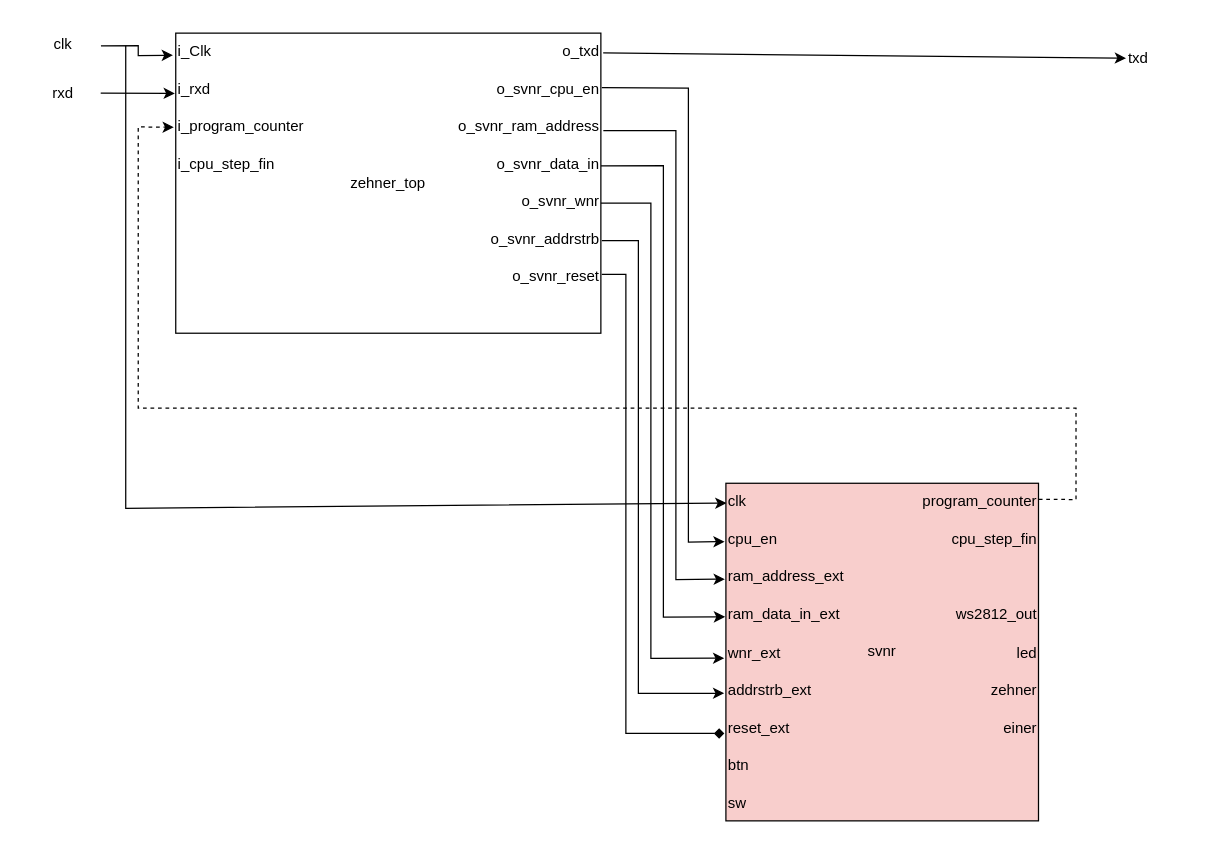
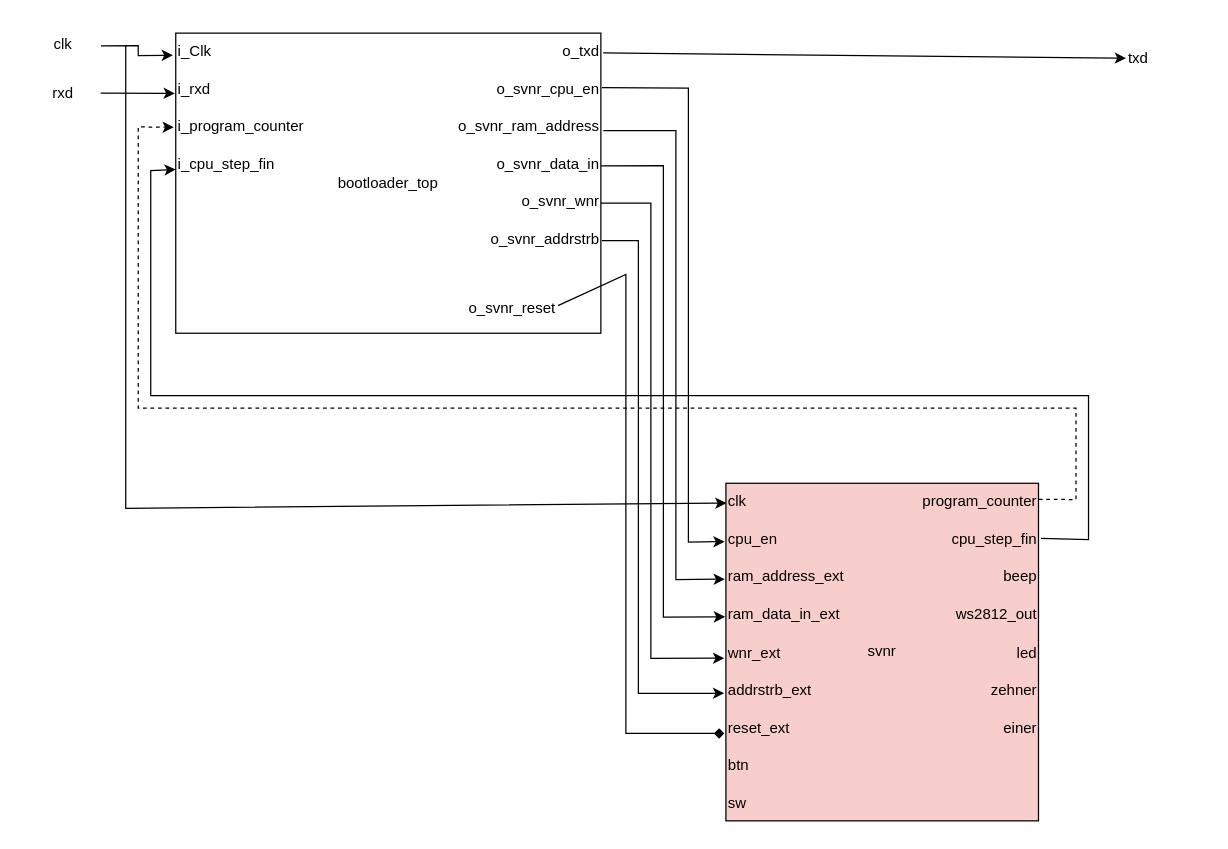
node "zehner_top": label "zehner_top" -> "bootloader_top"
node "o_svnr_reset": moved (544, 277) -> (501, 308)
edge "cpu_step_fin" -> "i_cpu_step_fin": added
node "beep": added
